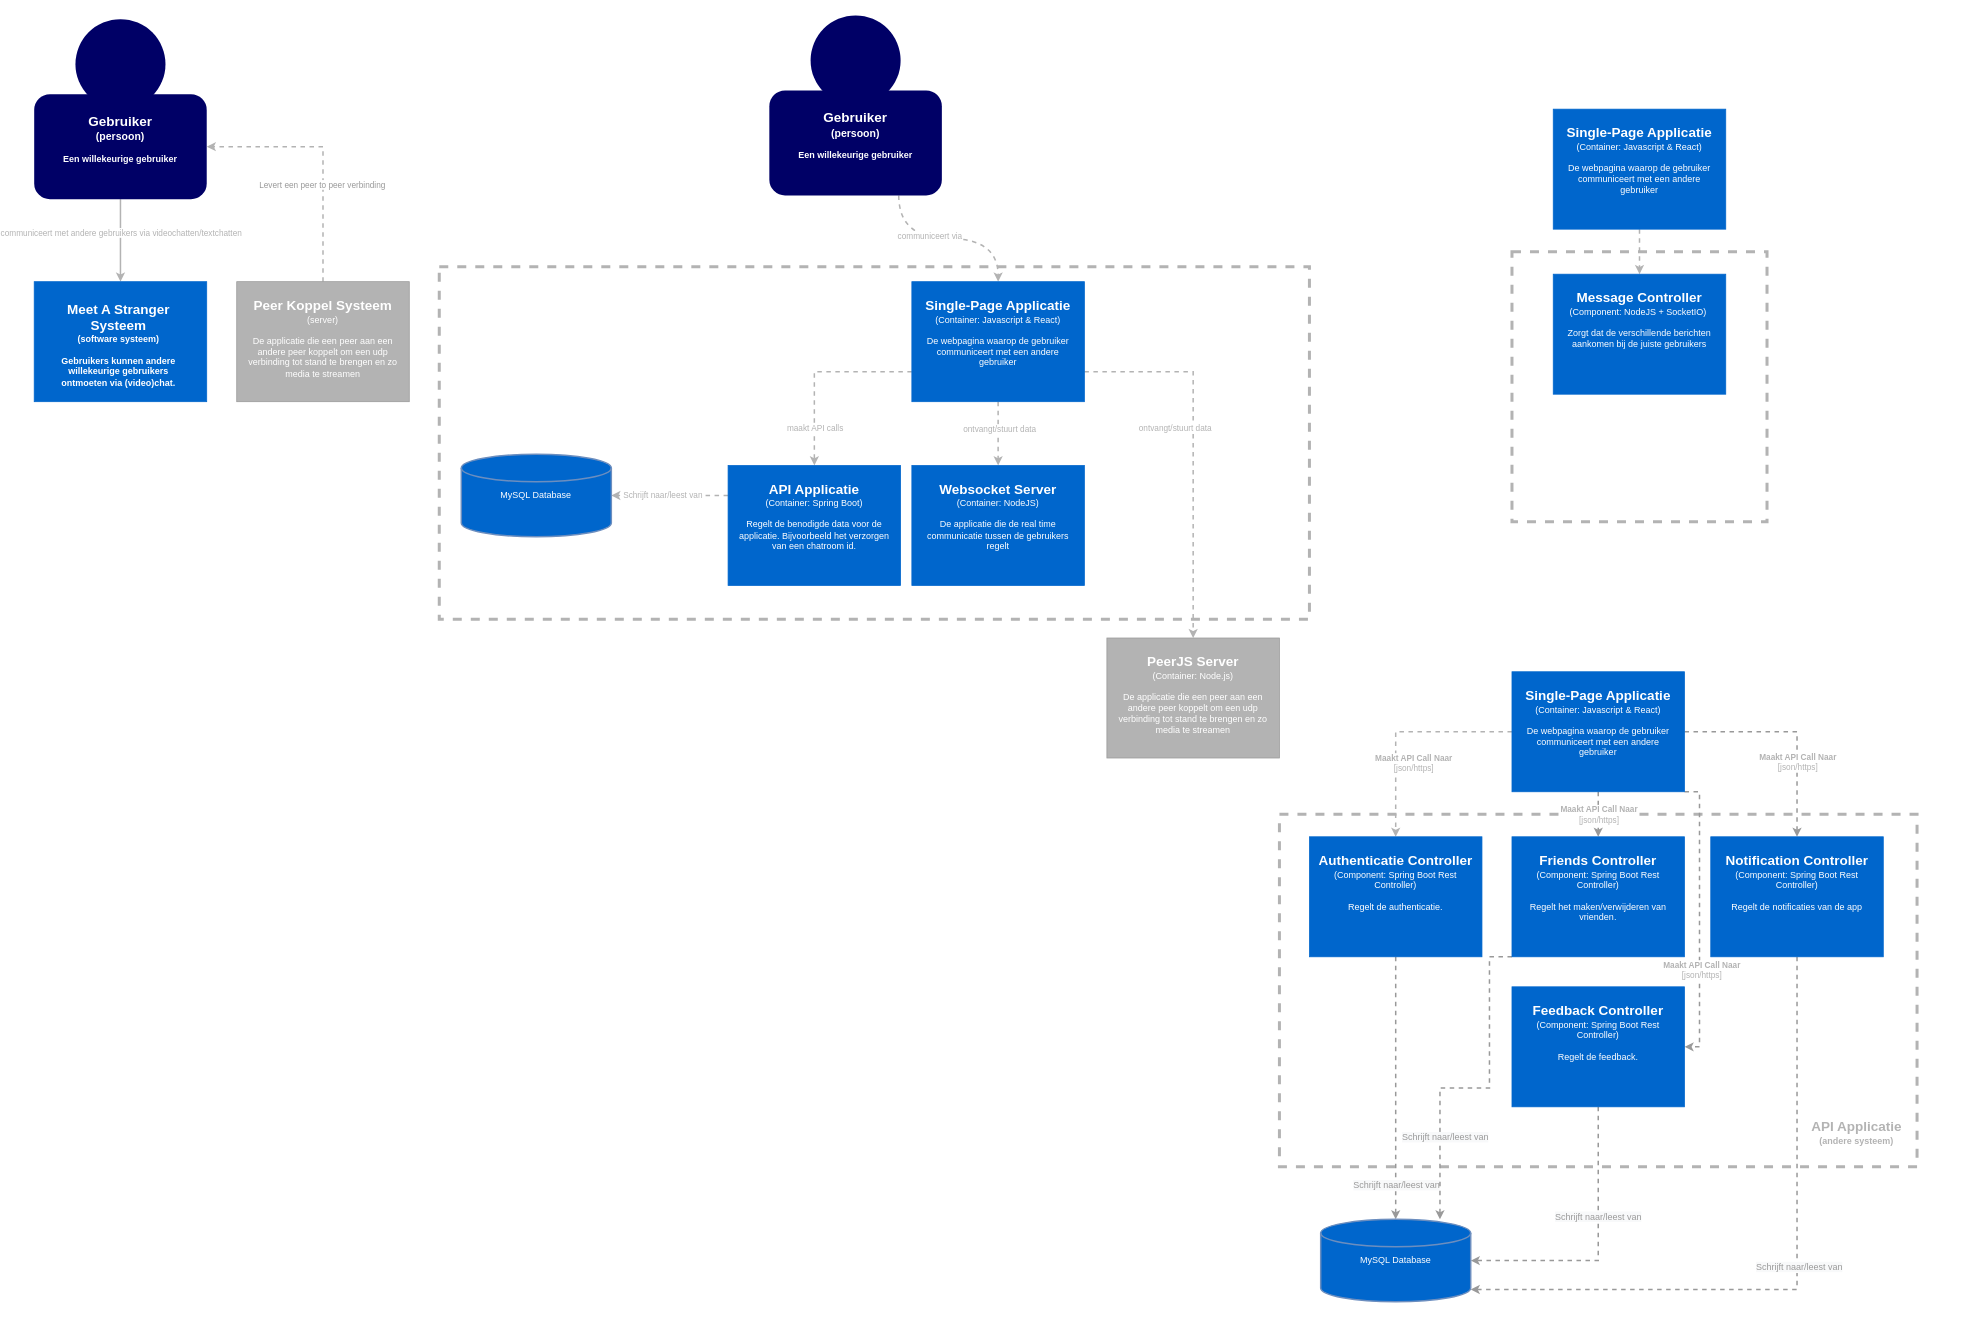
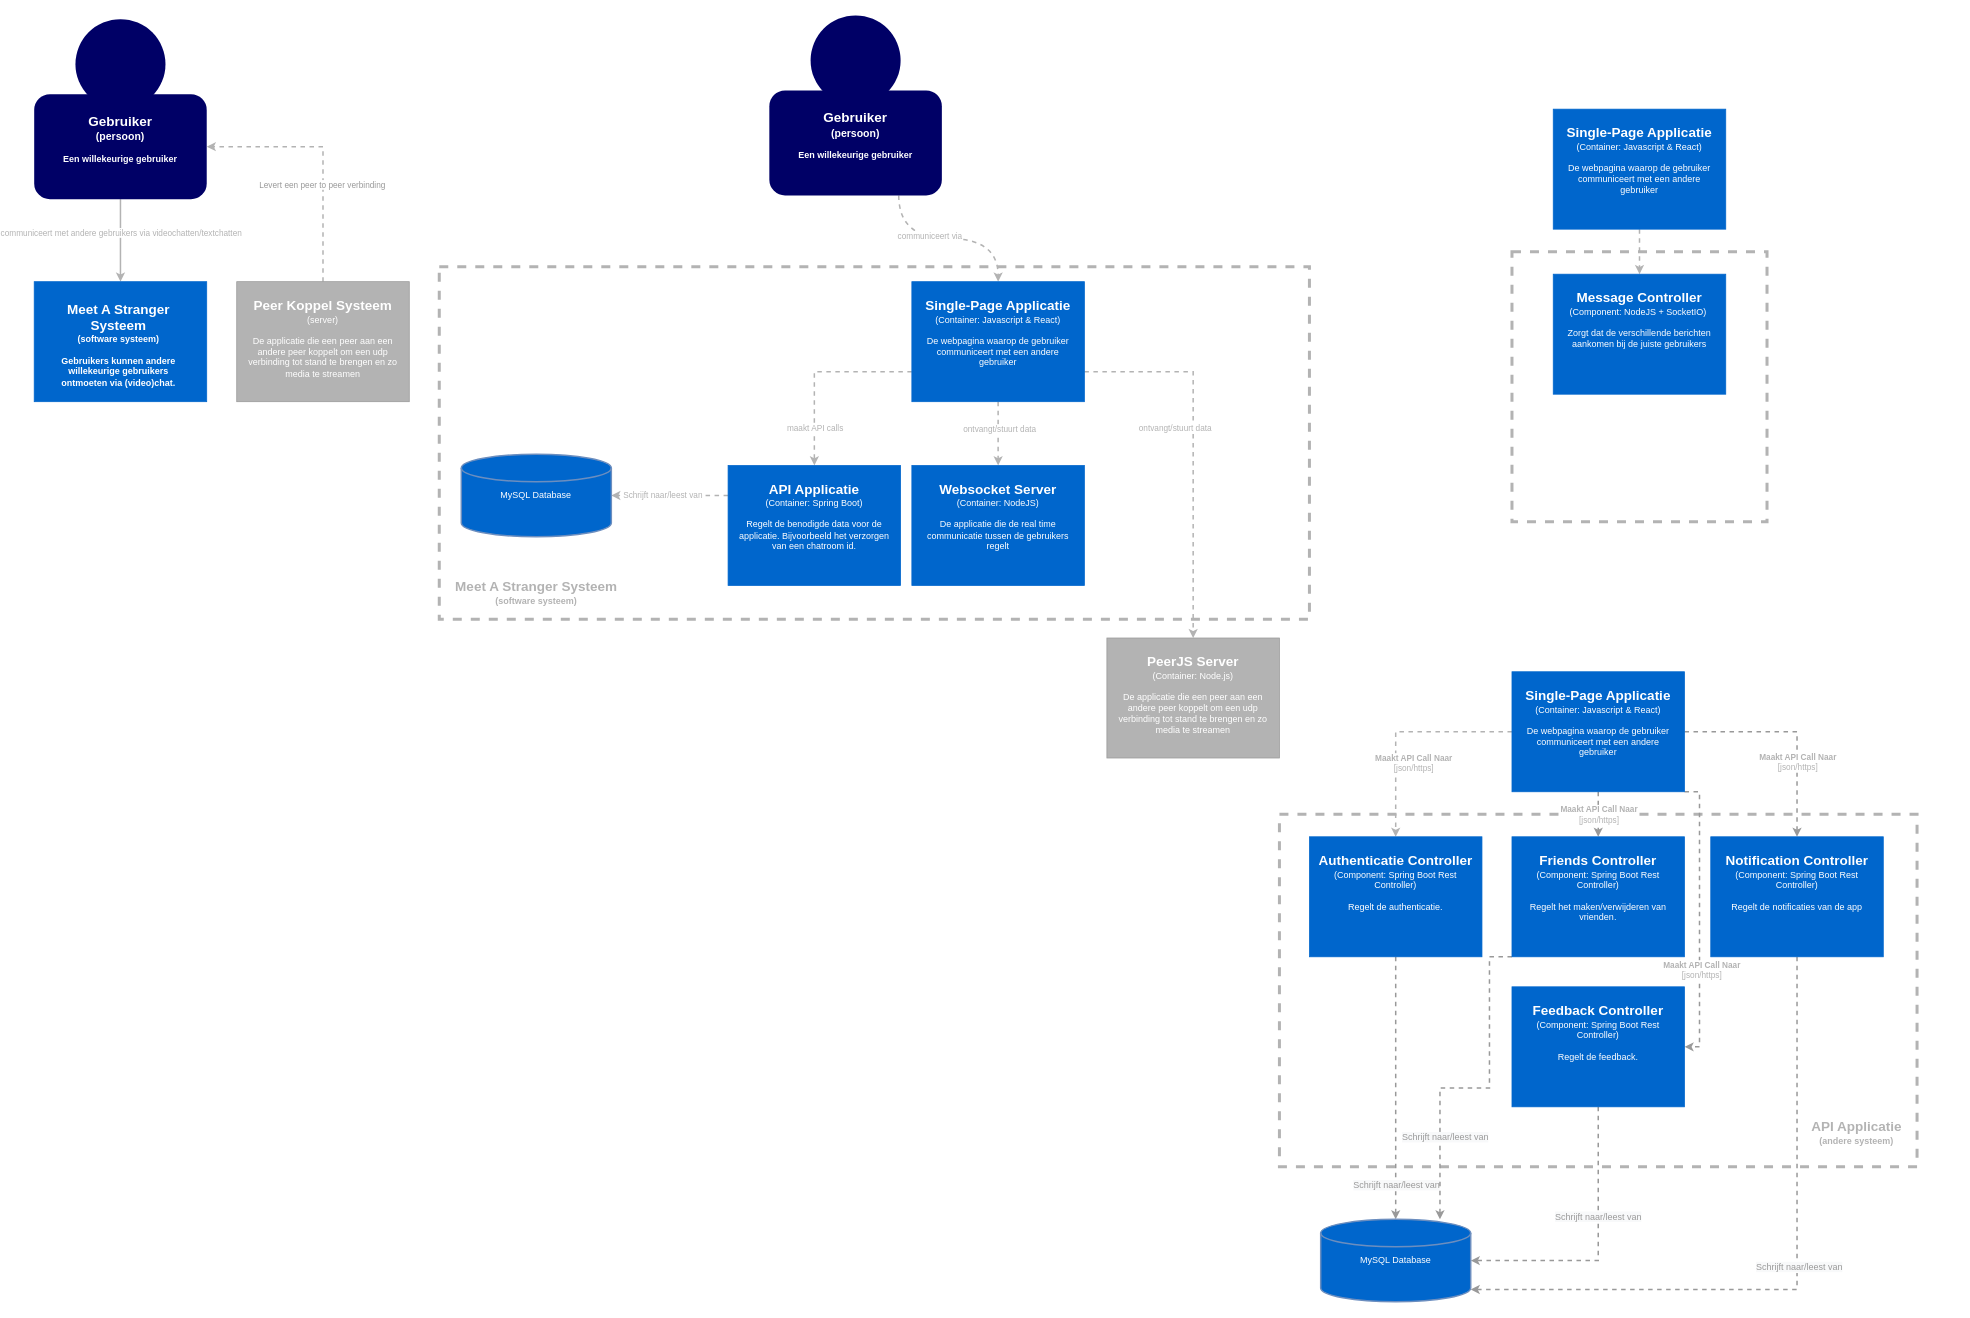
node "Meet A Stranger Systeem (software systeem)": added
